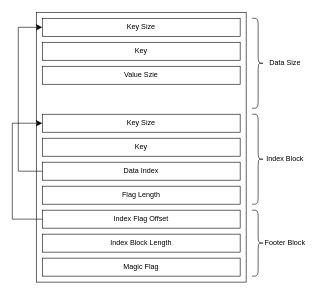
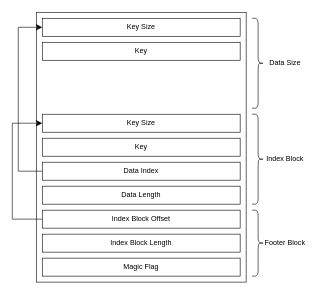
node "Value Szie": removed
node "Flag Length": label "Flag Length" -> "Data Length"
node "Index Flag Offset": label "Index Flag Offset" -> "Index Block Offset"
